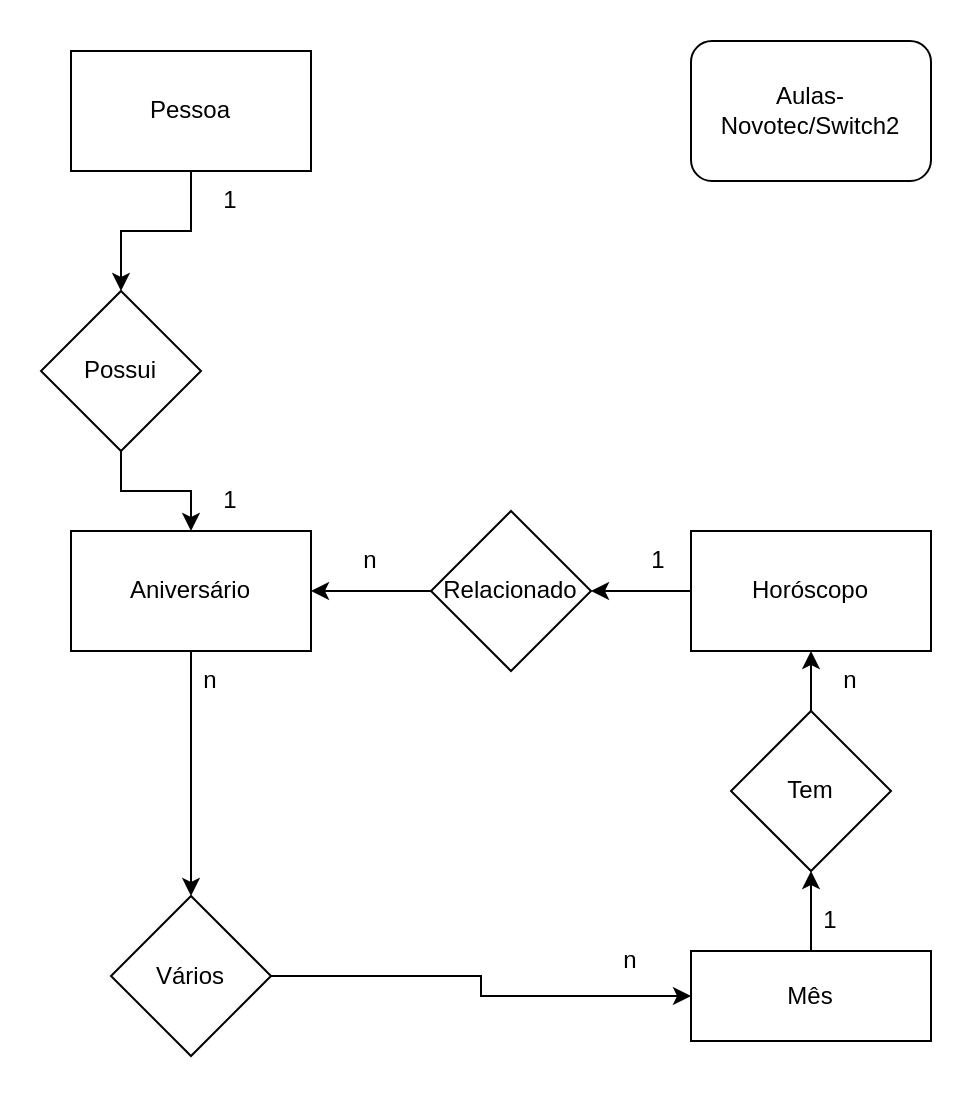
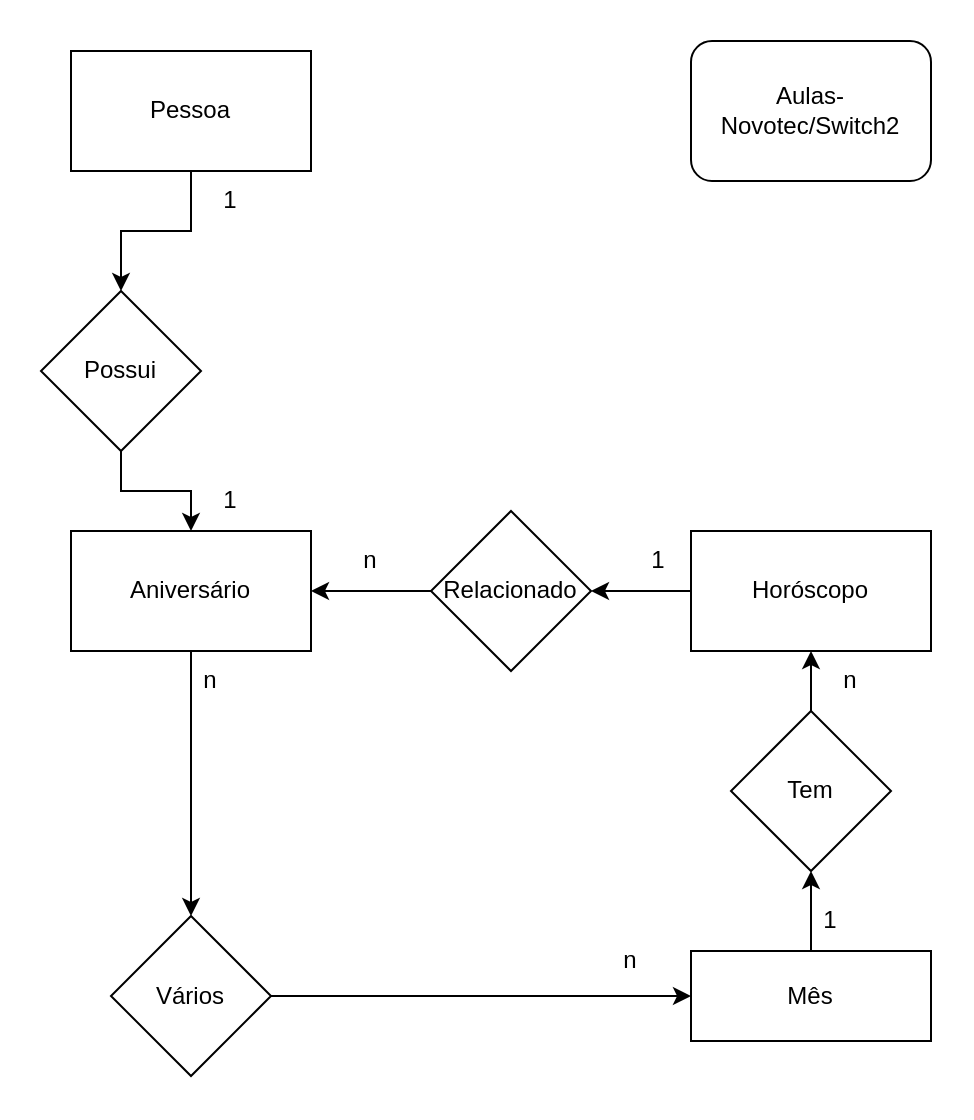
node "Vários": moved (191, 976) -> (191, 996)
